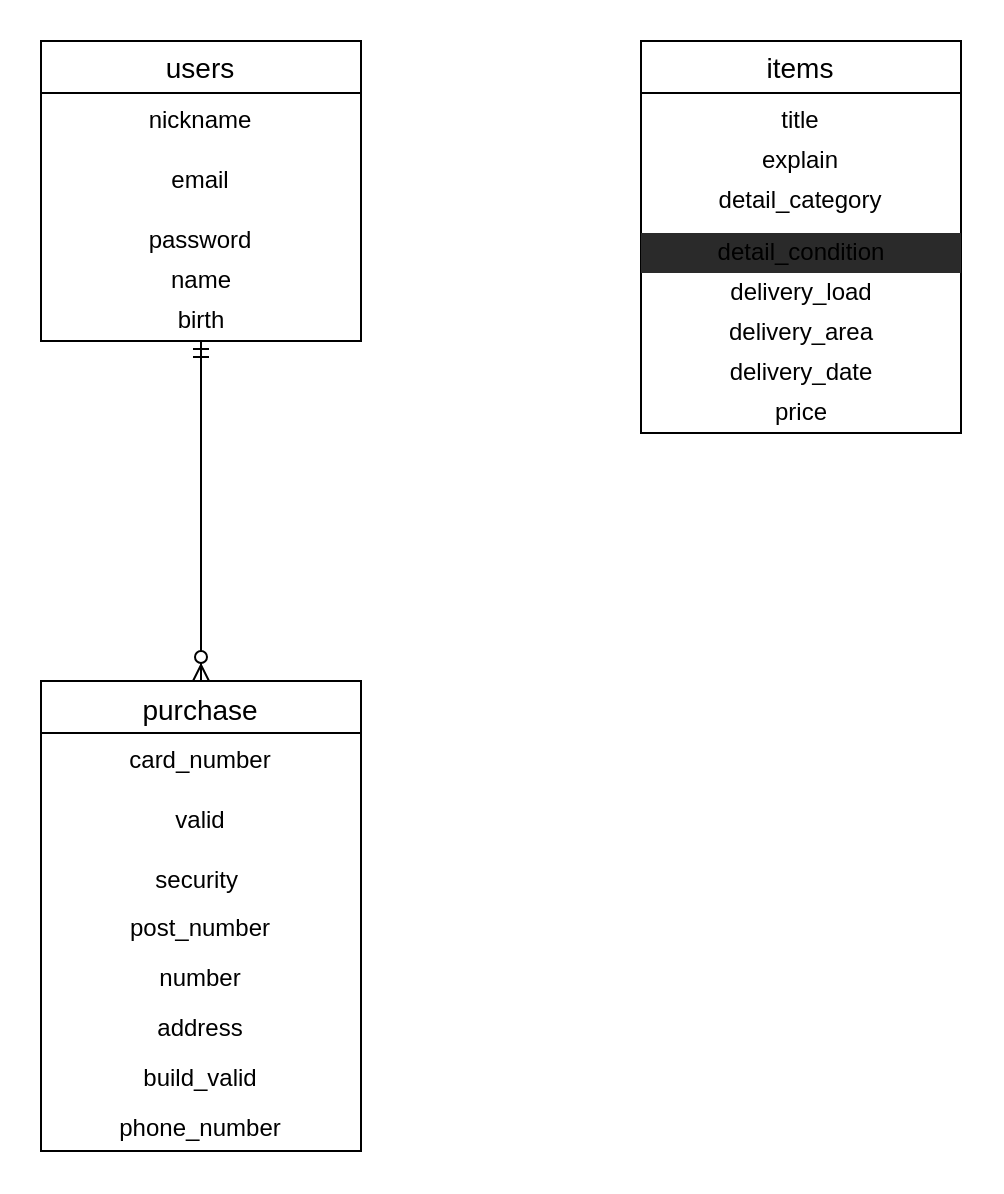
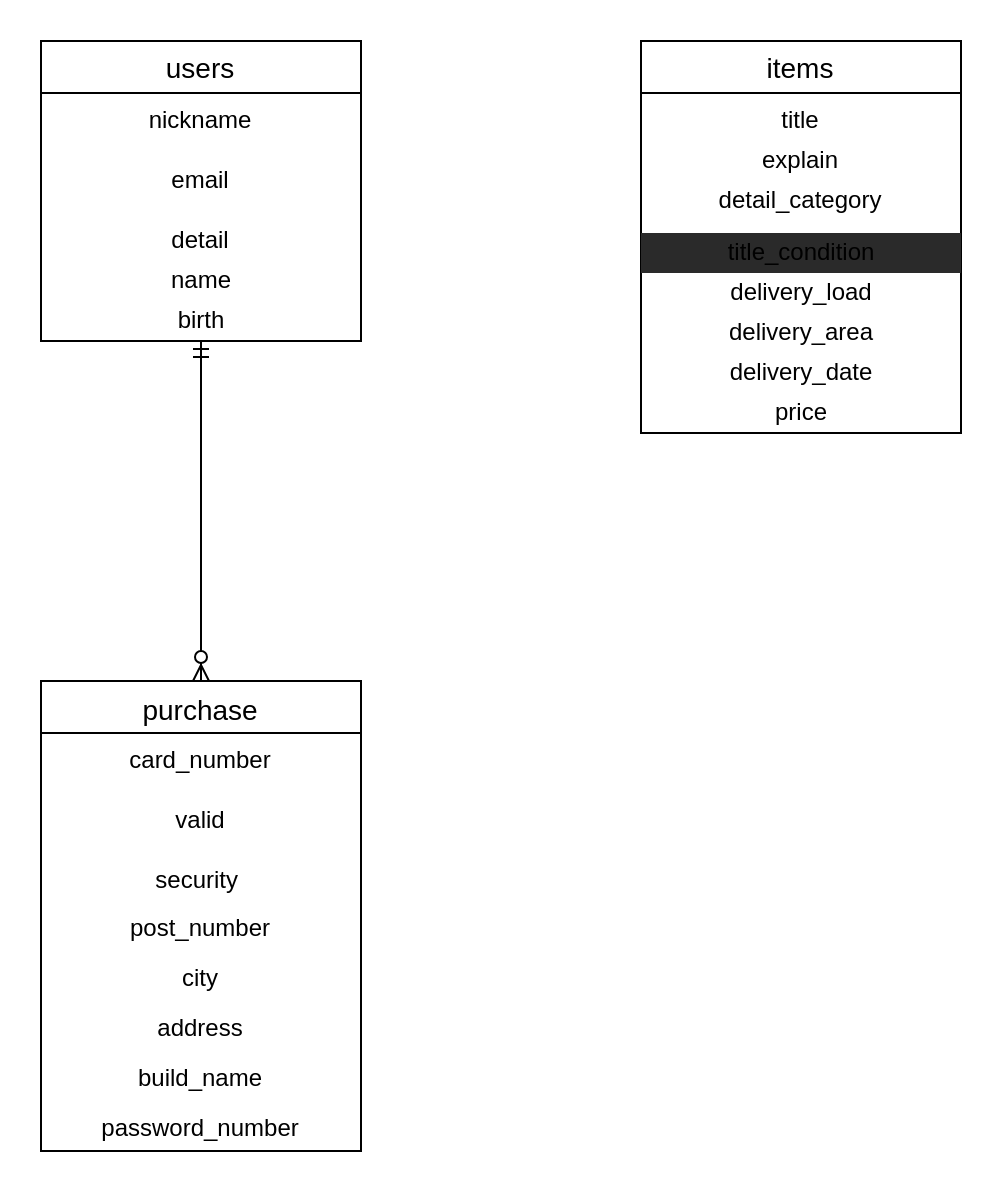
node "password": label "password" -> "detail"
node "detail_condition": label "detail_condition" -> "title_condition"
node "number": label "number" -> "city"
node "build_valid": label "build_valid" -> "build_name"
node "phone_number": label "phone_number" -> "password_number"
